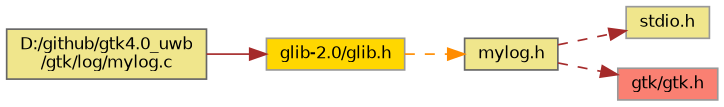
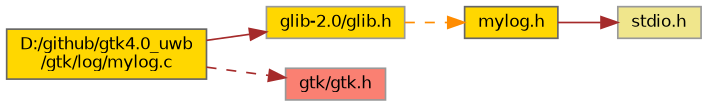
edge "mylog.h" -> "stdio.h": style dashed -> solid
node "D:/github/gtk4.0_uwb /gtk/log/mylog.c": fillcolor khaki -> gold
node "mylog.h": fillcolor khaki -> gold
edge "mylog.h" -> "gtk/gtk.h": now "D:/github/gtk4.0_uwb /gtk/log/mylog.c" -> "gtk/gtk.h"
